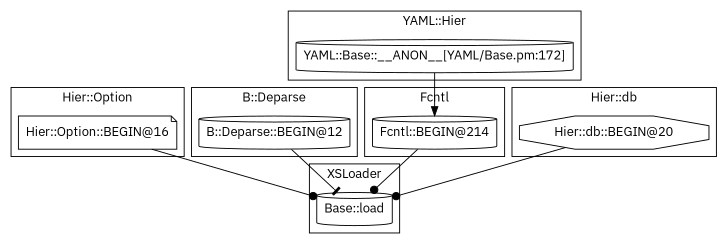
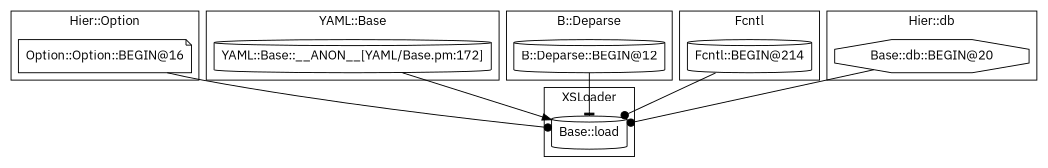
cluster "YAML::Hier": label "YAML::Hier" -> "YAML::Base"
edge "YAML::Base::__ANON__[YAML/Base.pm:172]" -> "Fcntl::BEGIN@214": now "YAML::Base::__ANON__[YAML/Base.pm:172]" -> "Base::load"
node "Hier::Option::BEGIN@16": label "Hier::Option::BEGIN@16" -> "Option::Option::BEGIN@16"
node "Hier::db::BEGIN@20": label "Hier::db::BEGIN@20" -> "Base::db::BEGIN@20"
